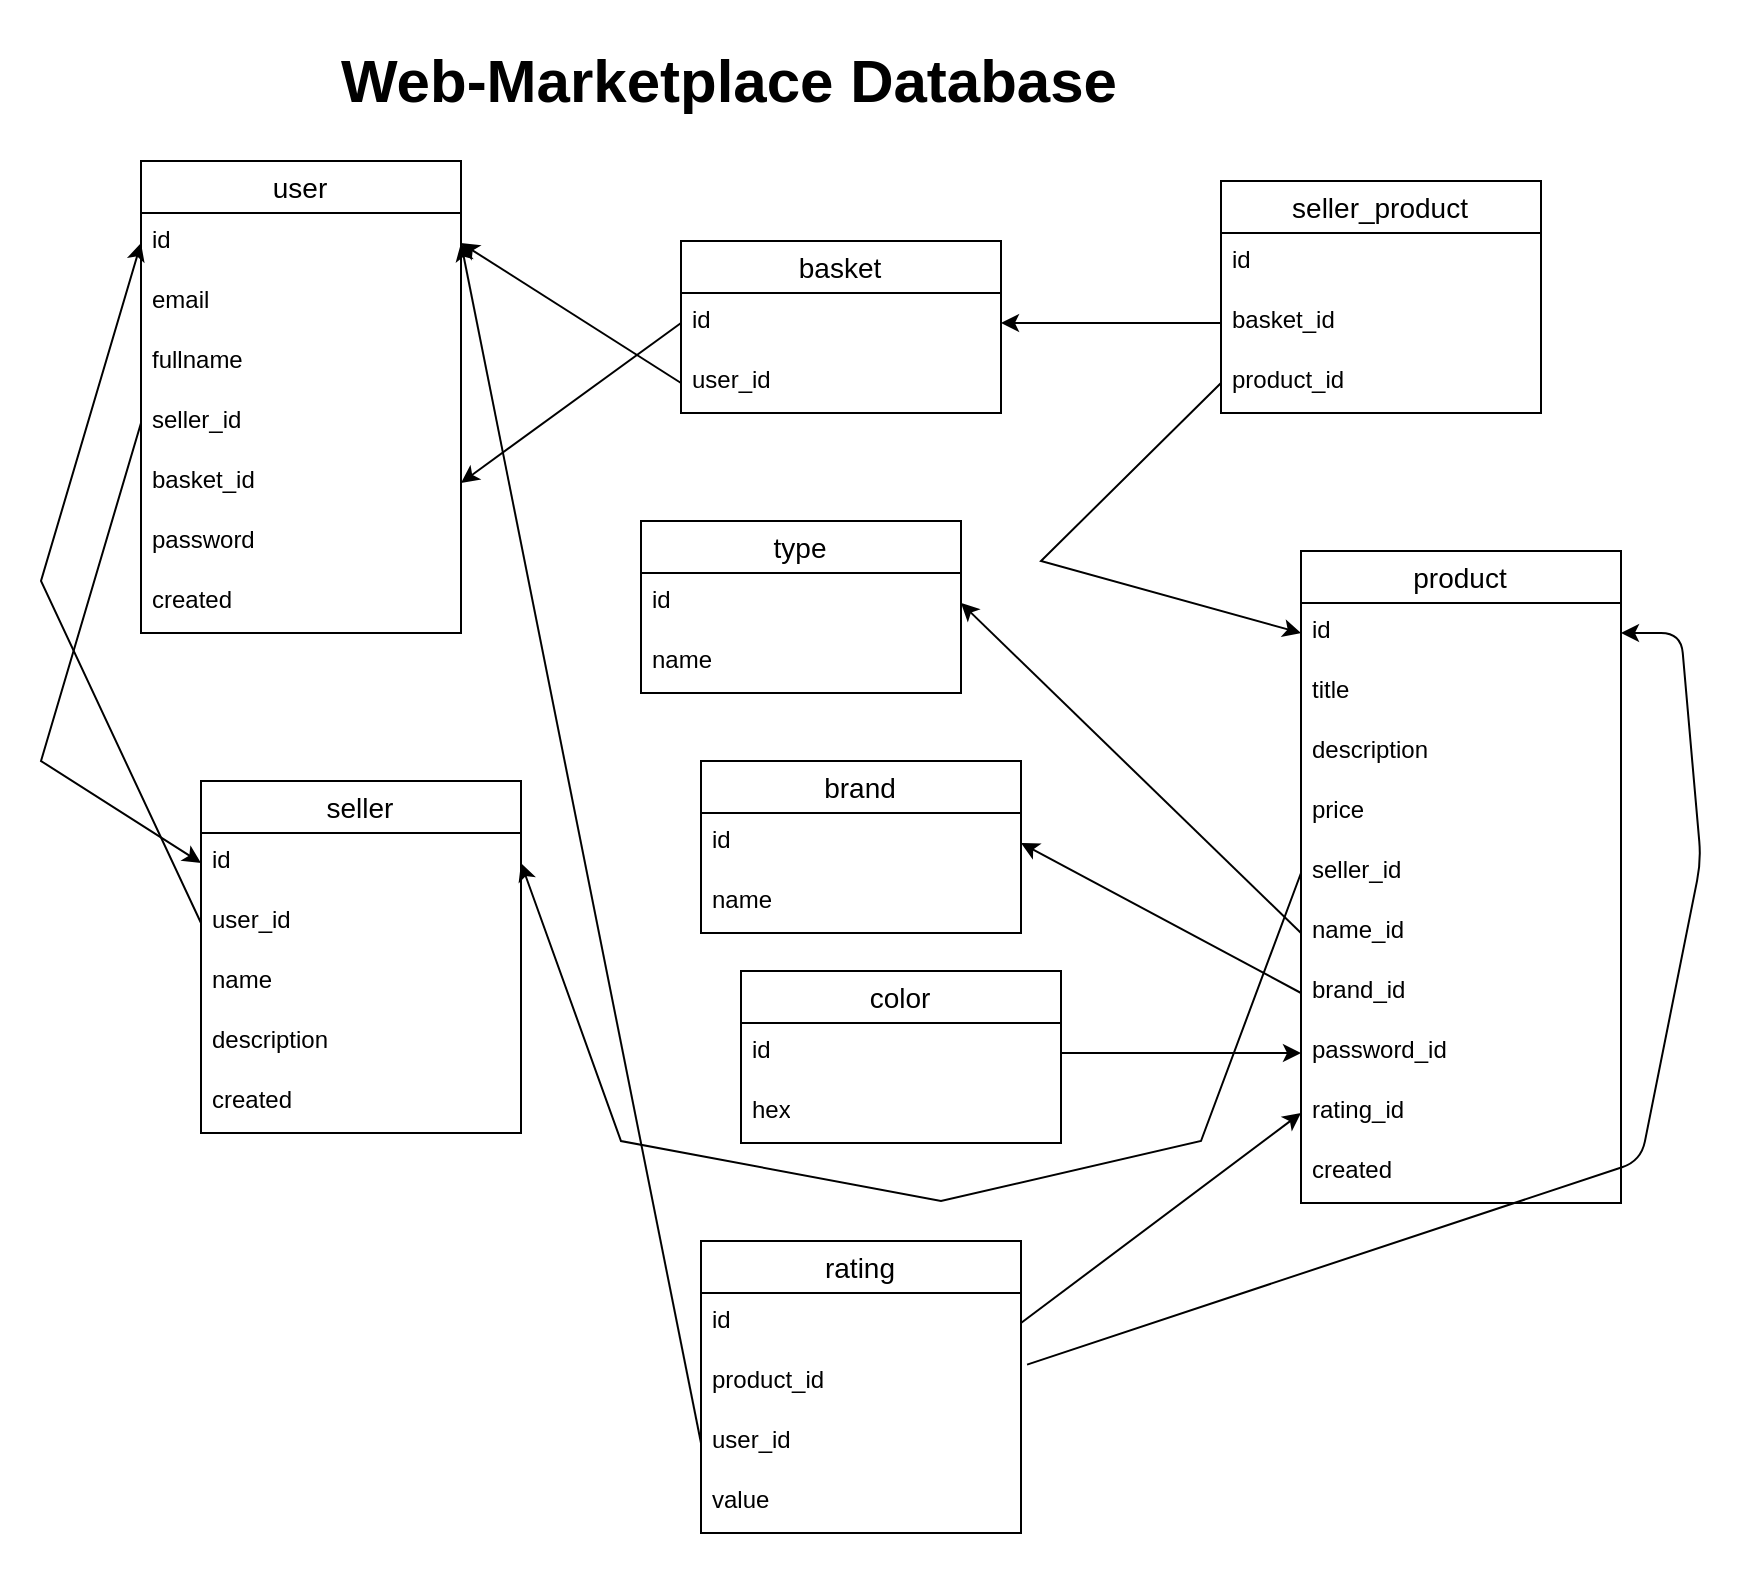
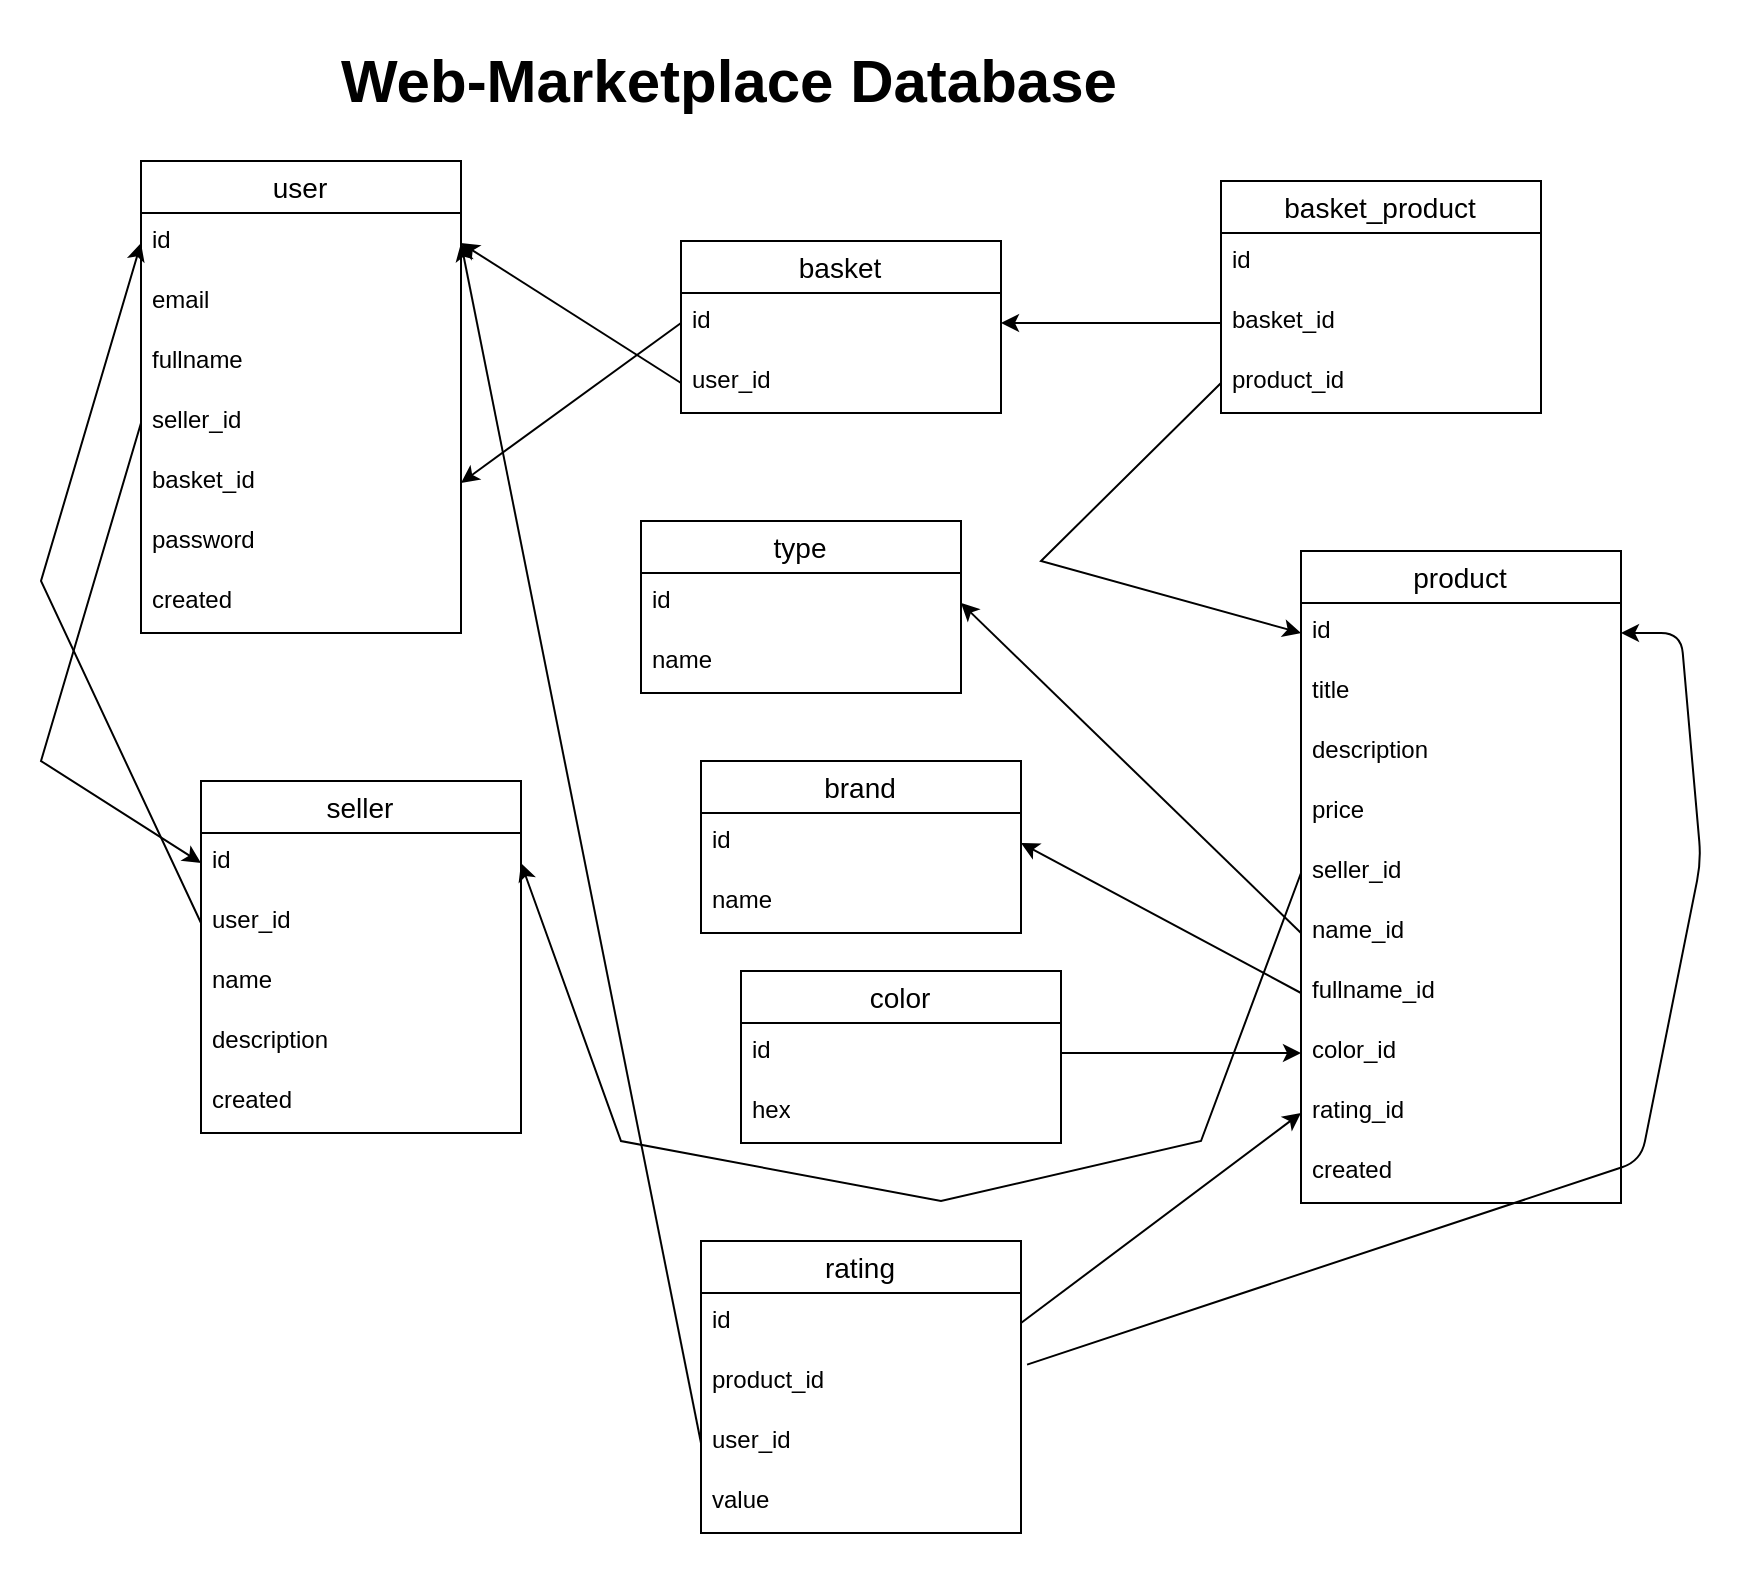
node "seller_product": label "seller_product" -> "basket_product"
node "brand_id": label "brand_id" -> "fullname_id"
node "password_id": label "password_id" -> "color_id"
